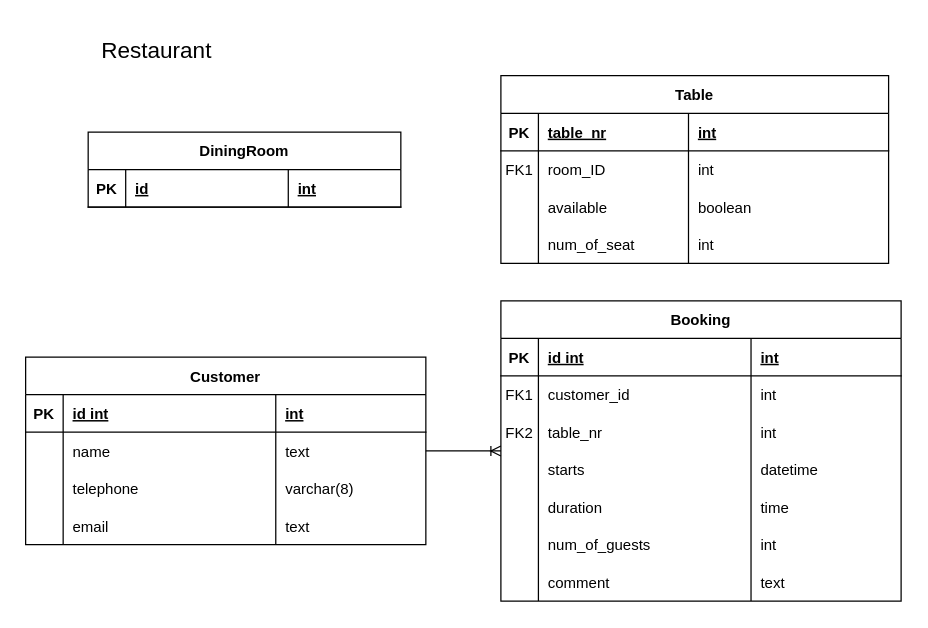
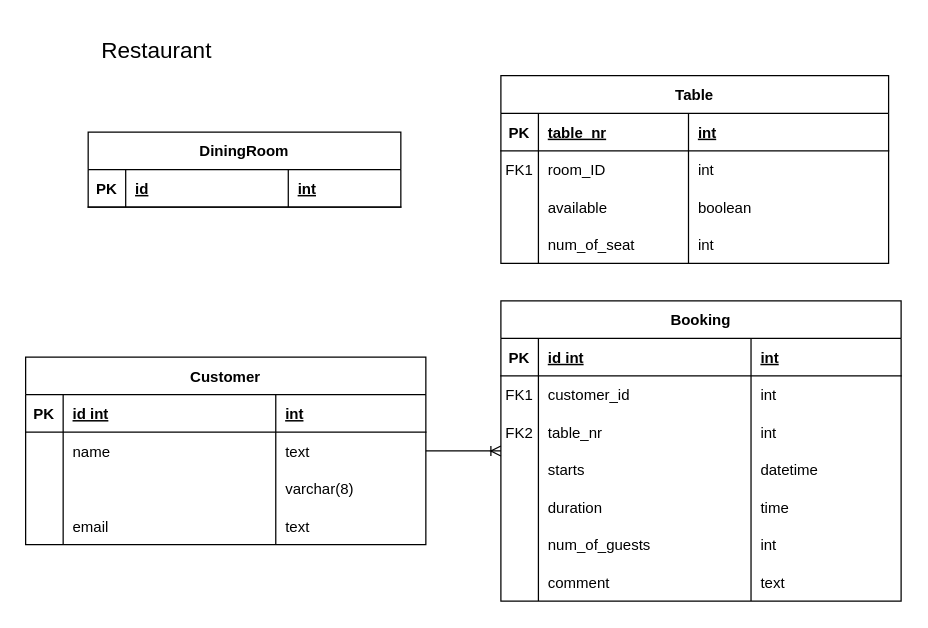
node "telephone": removed
